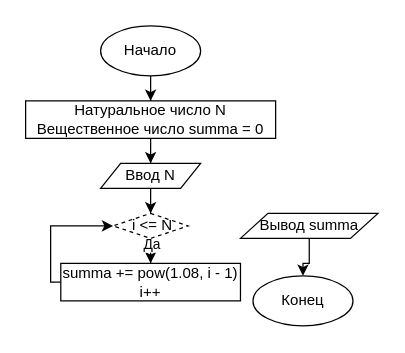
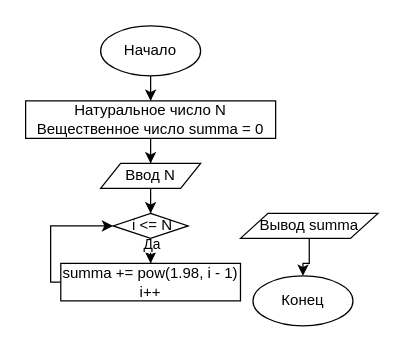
node "i <= N": style dashed -> solid
node "summa += pow(1.08, i - 1) i++": label "summa += pow(1.08, i - 1) i++" -> "summa += pow(1.98, i - 1) i++"
